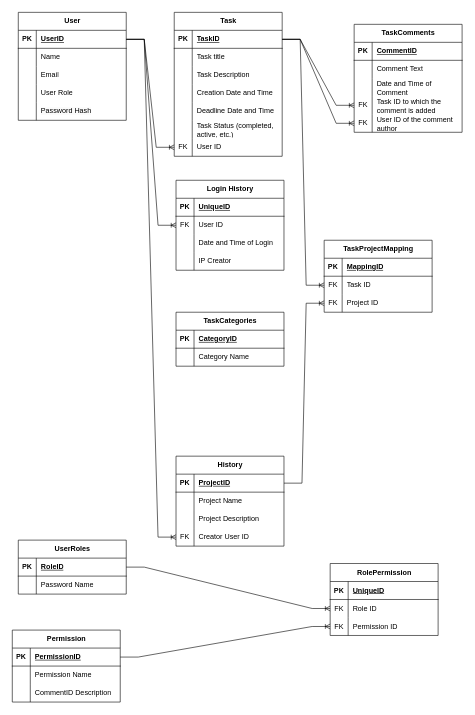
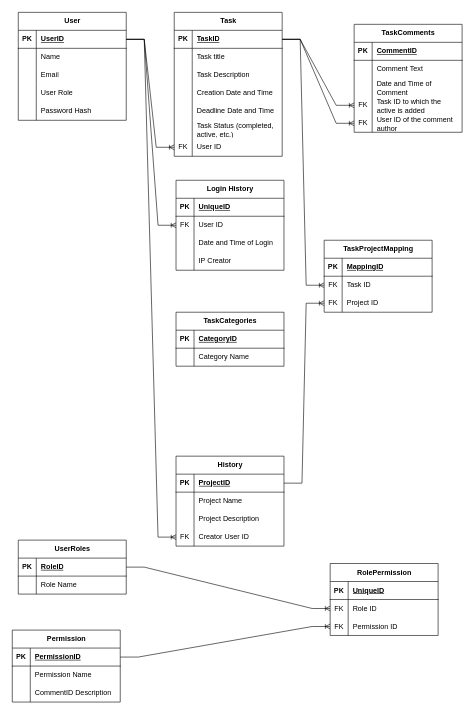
node "Task ID to which the comment is added": label "Task ID to which the comment is added" -> "Task ID to which the active is added"
node "Password Name": label "Password Name" -> "Role Name"
